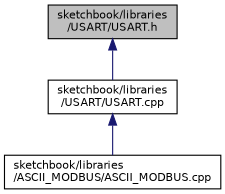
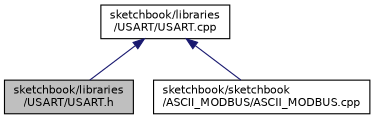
edge "sketchbook/libraries /USART/USART.cpp" -> "sketchbook/libraries /USART/USART.h": reversed
node "sketchbook/libraries /ASCII_MODBUS/ASCII_MODBUS.cpp": label "sketchbook/libraries /ASCII_MODBUS/ASCII_MODBUS.cpp" -> "sketchbook/sketchbook /ASCII_MODBUS/ASCII_MODBUS.cpp"
